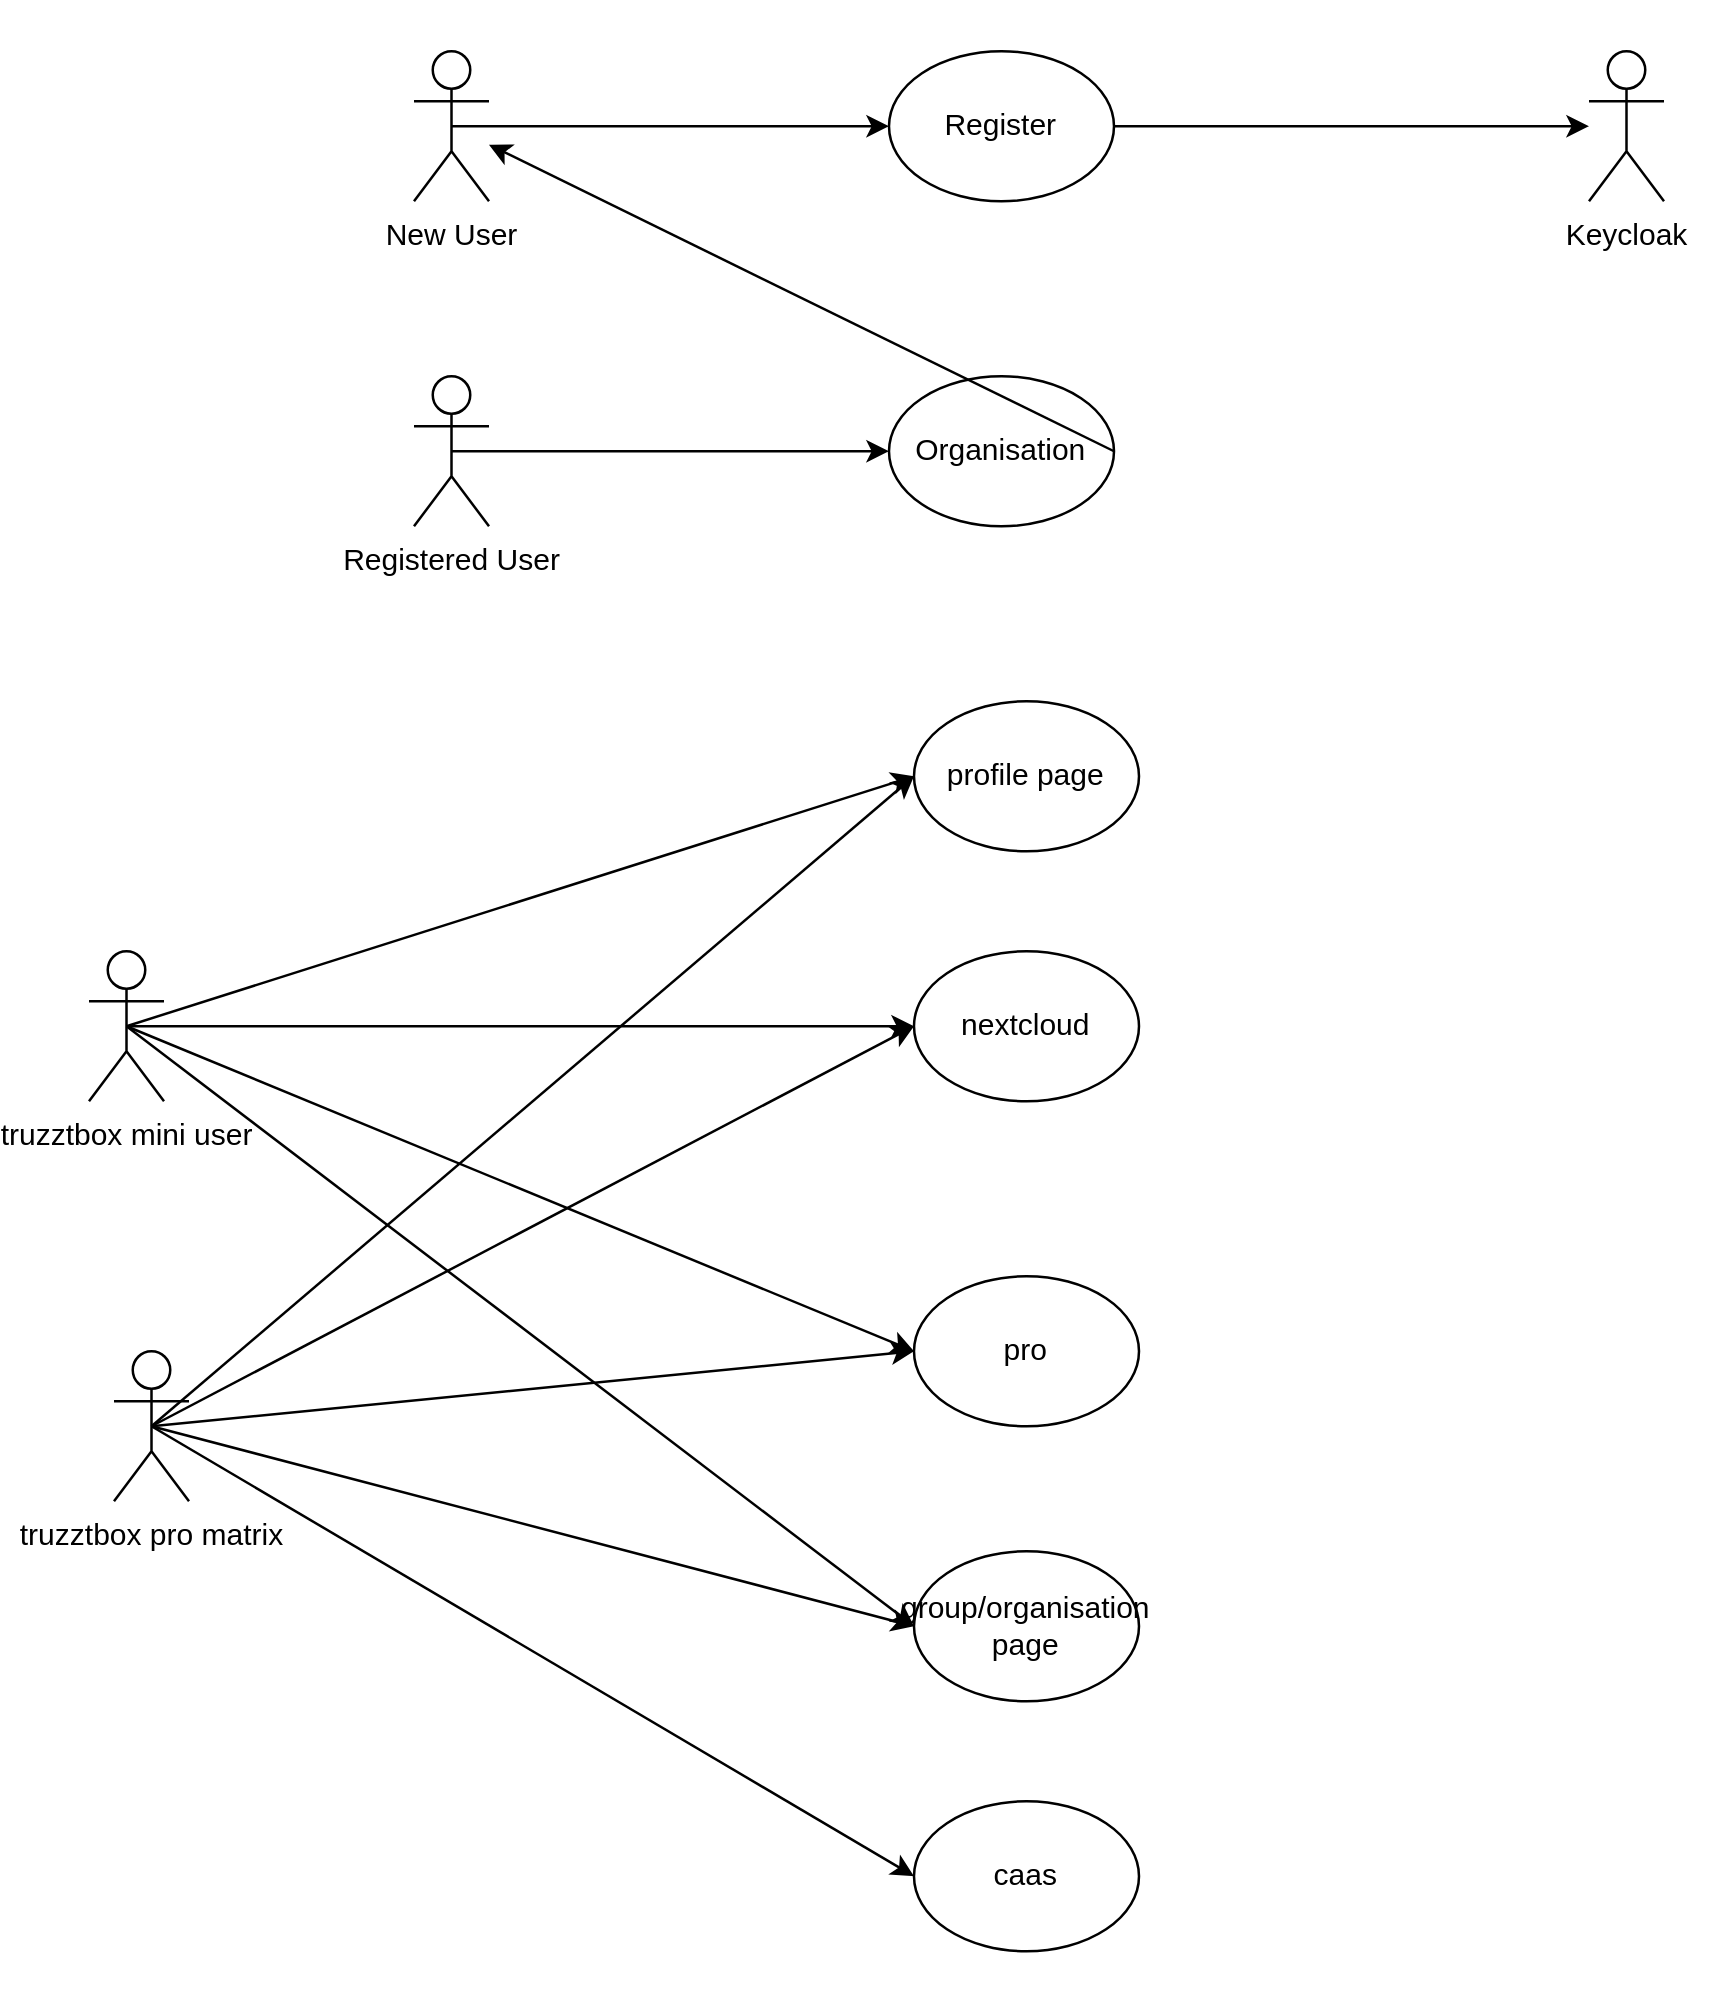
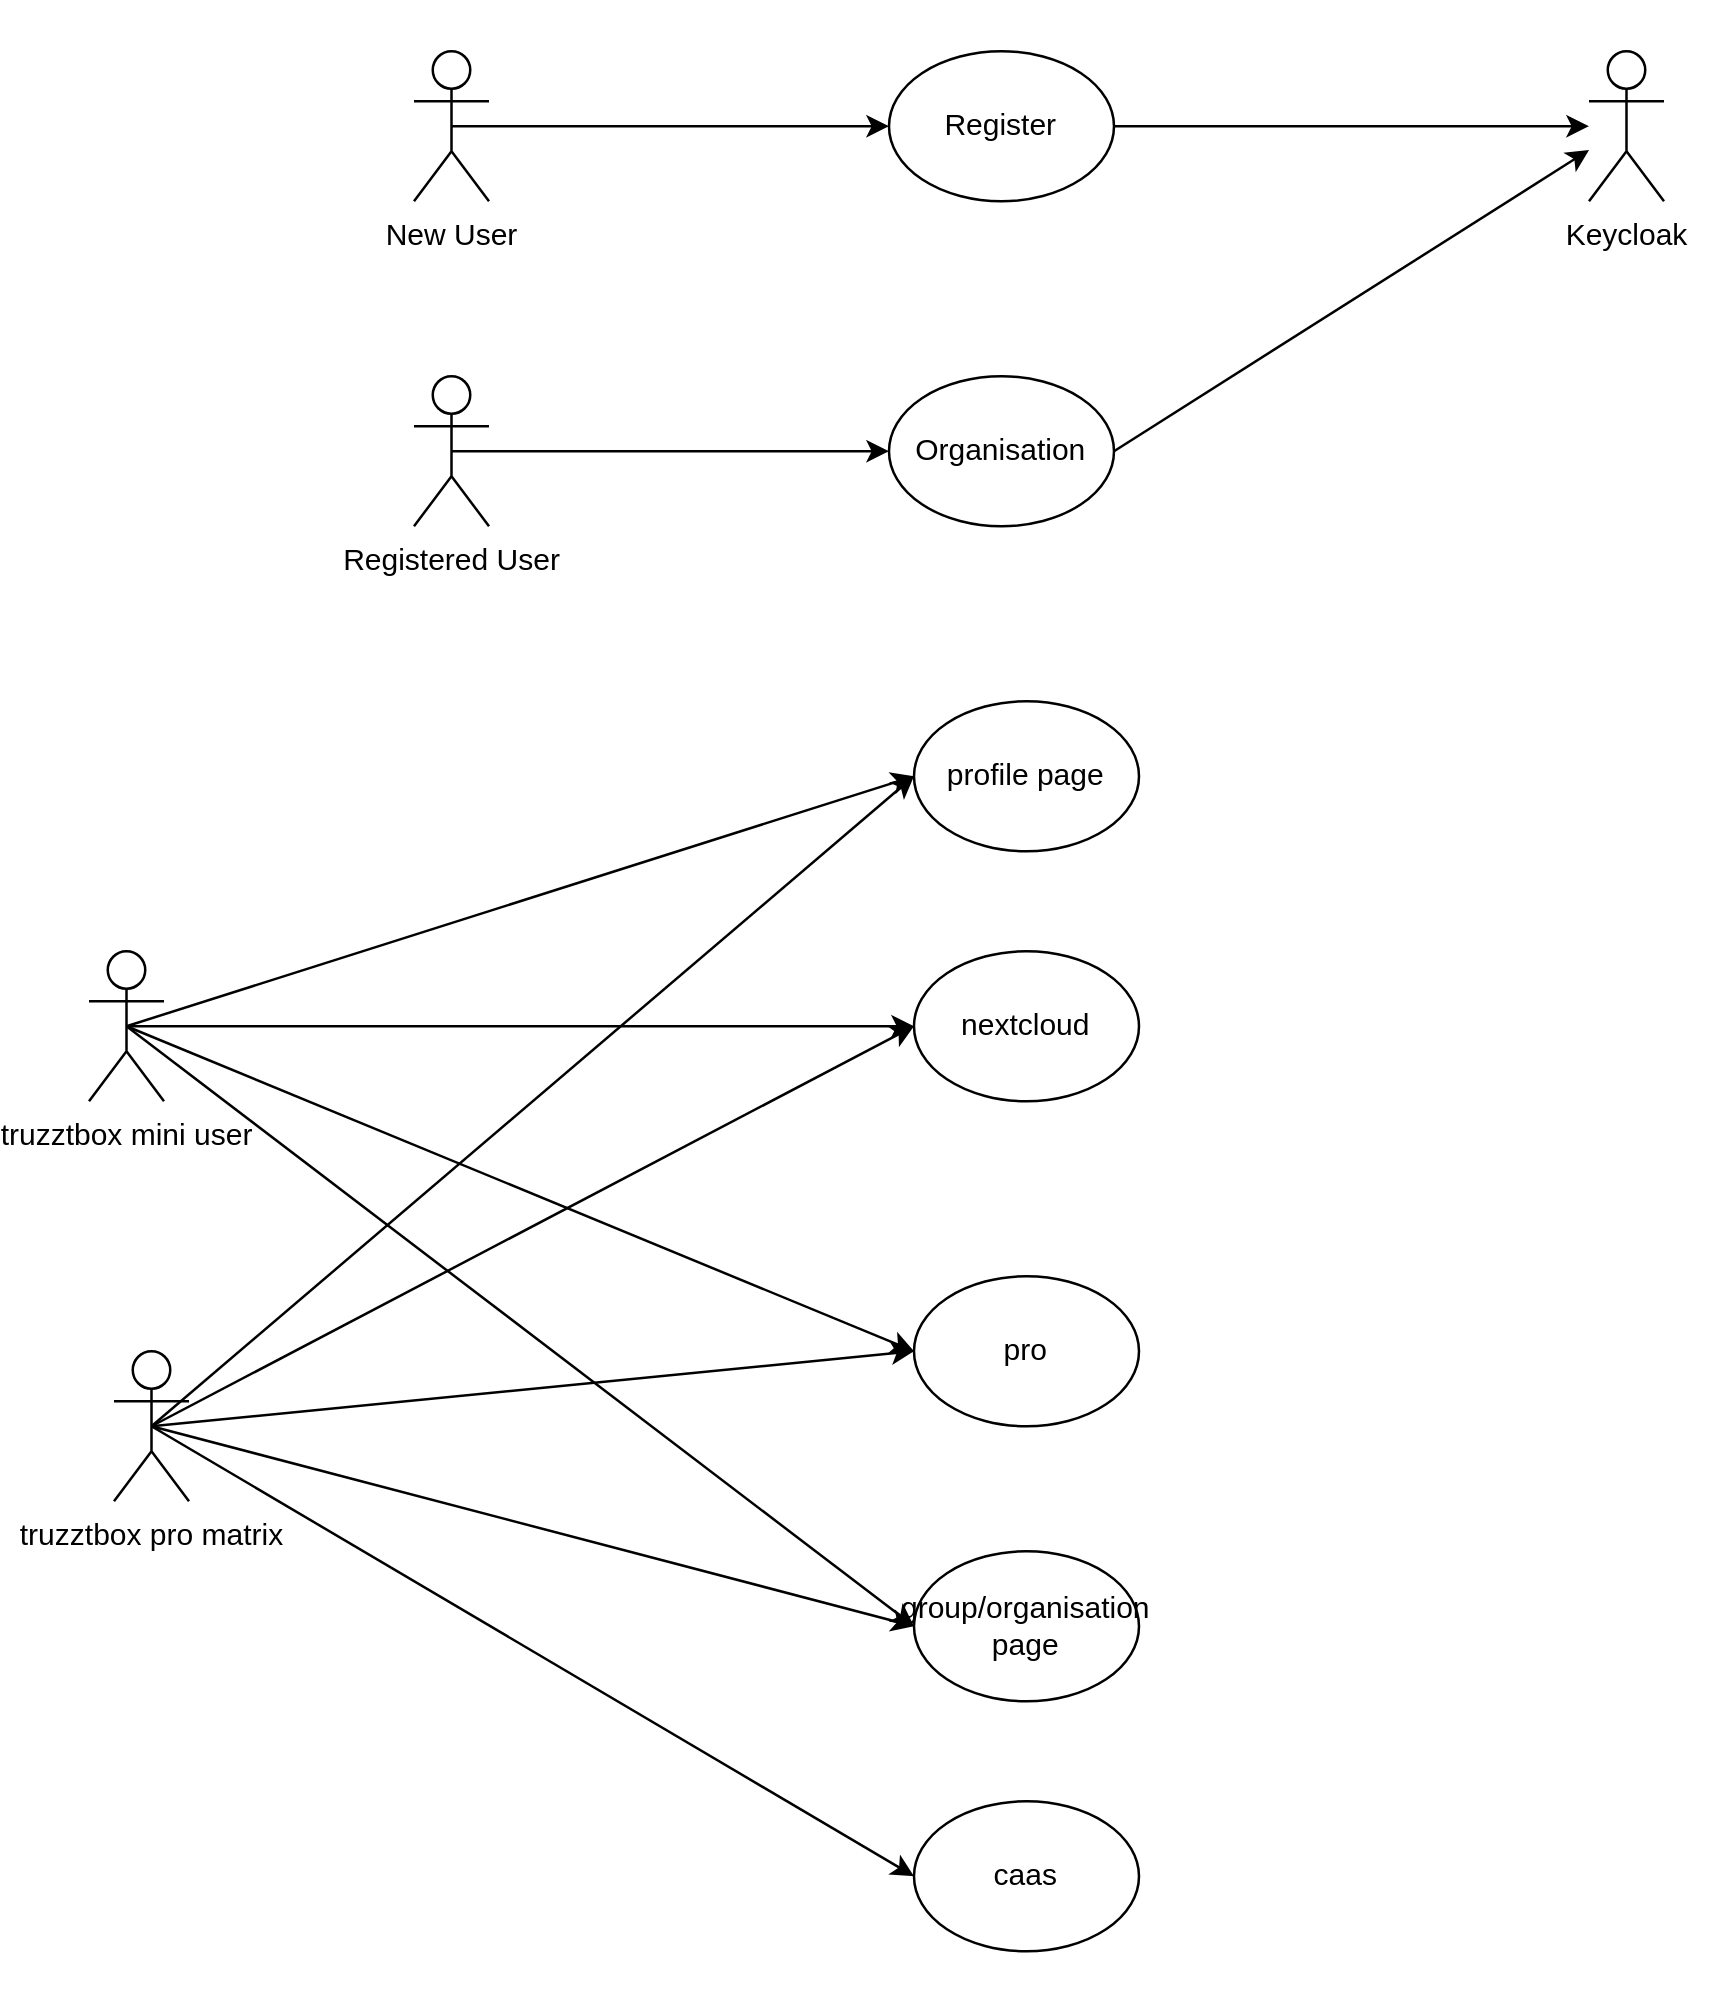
edge "Organisation" -> "New User": now "Organisation" -> "Keycloak"
